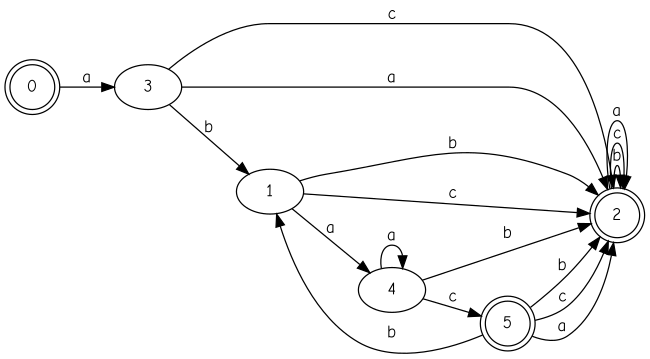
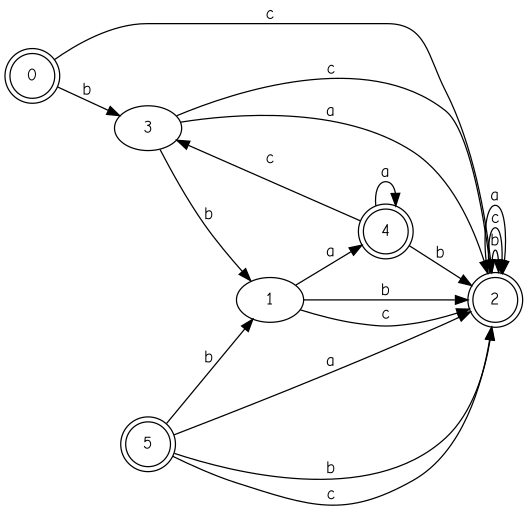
edge "0" -> "2": added, label "c"
edge "0" -> "3": label "a" -> "b"
node "4": shape ellipse -> doublecircle
edge "4" -> "5": now "4" -> "3"
